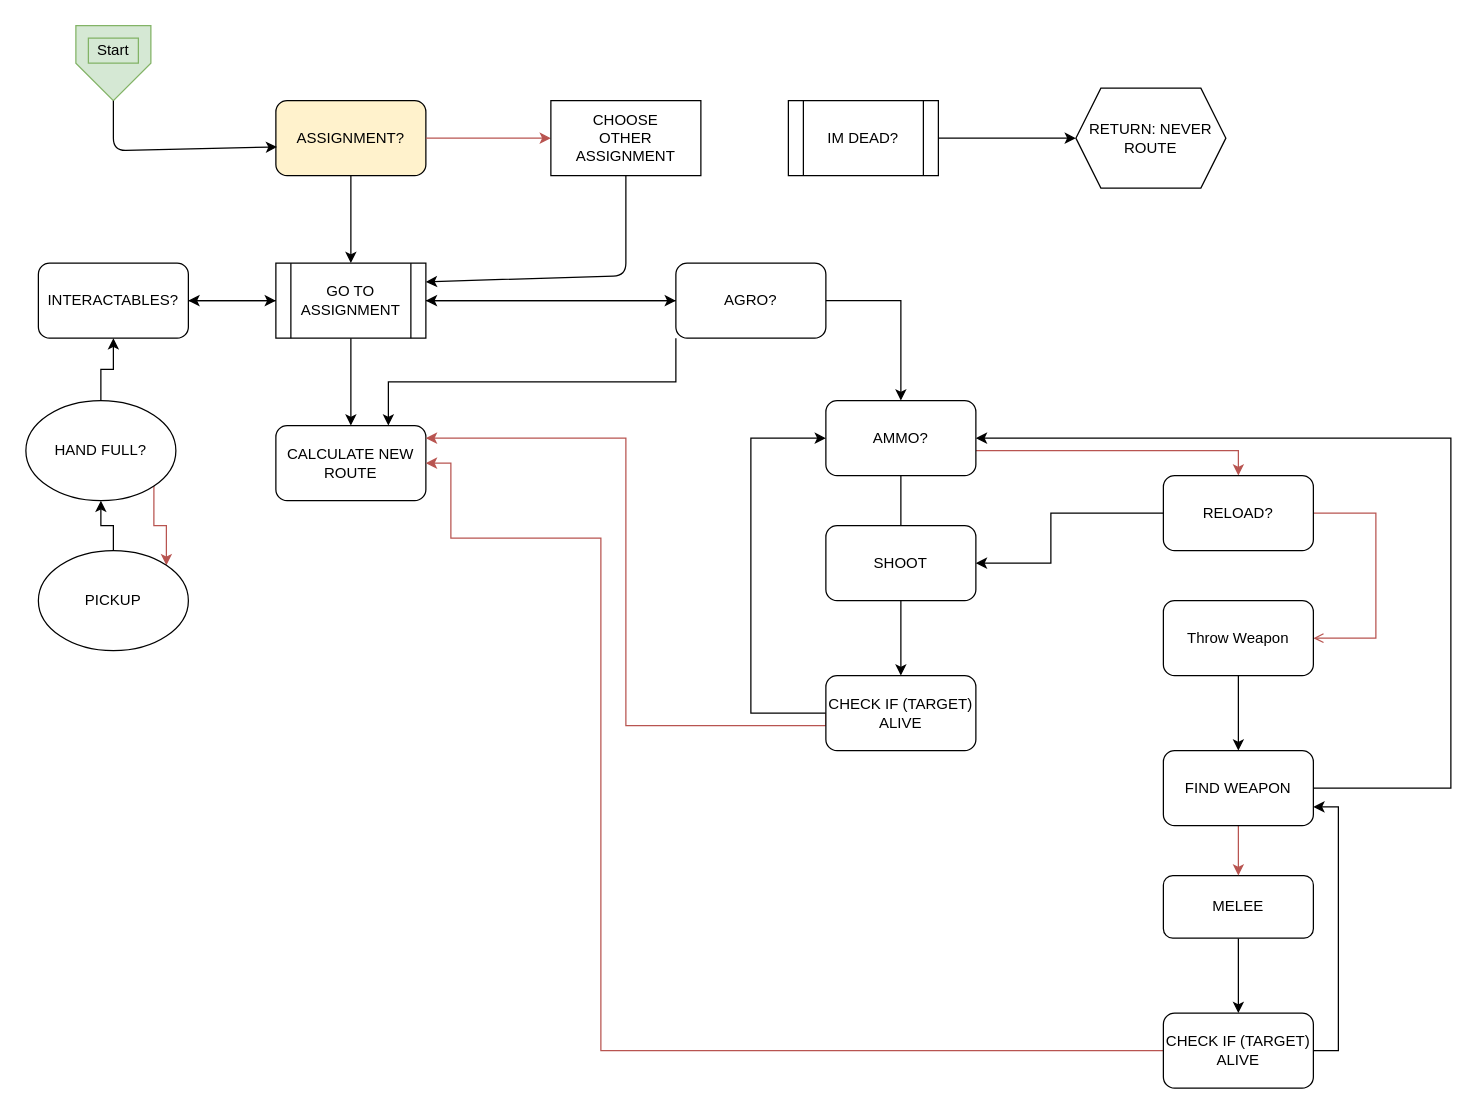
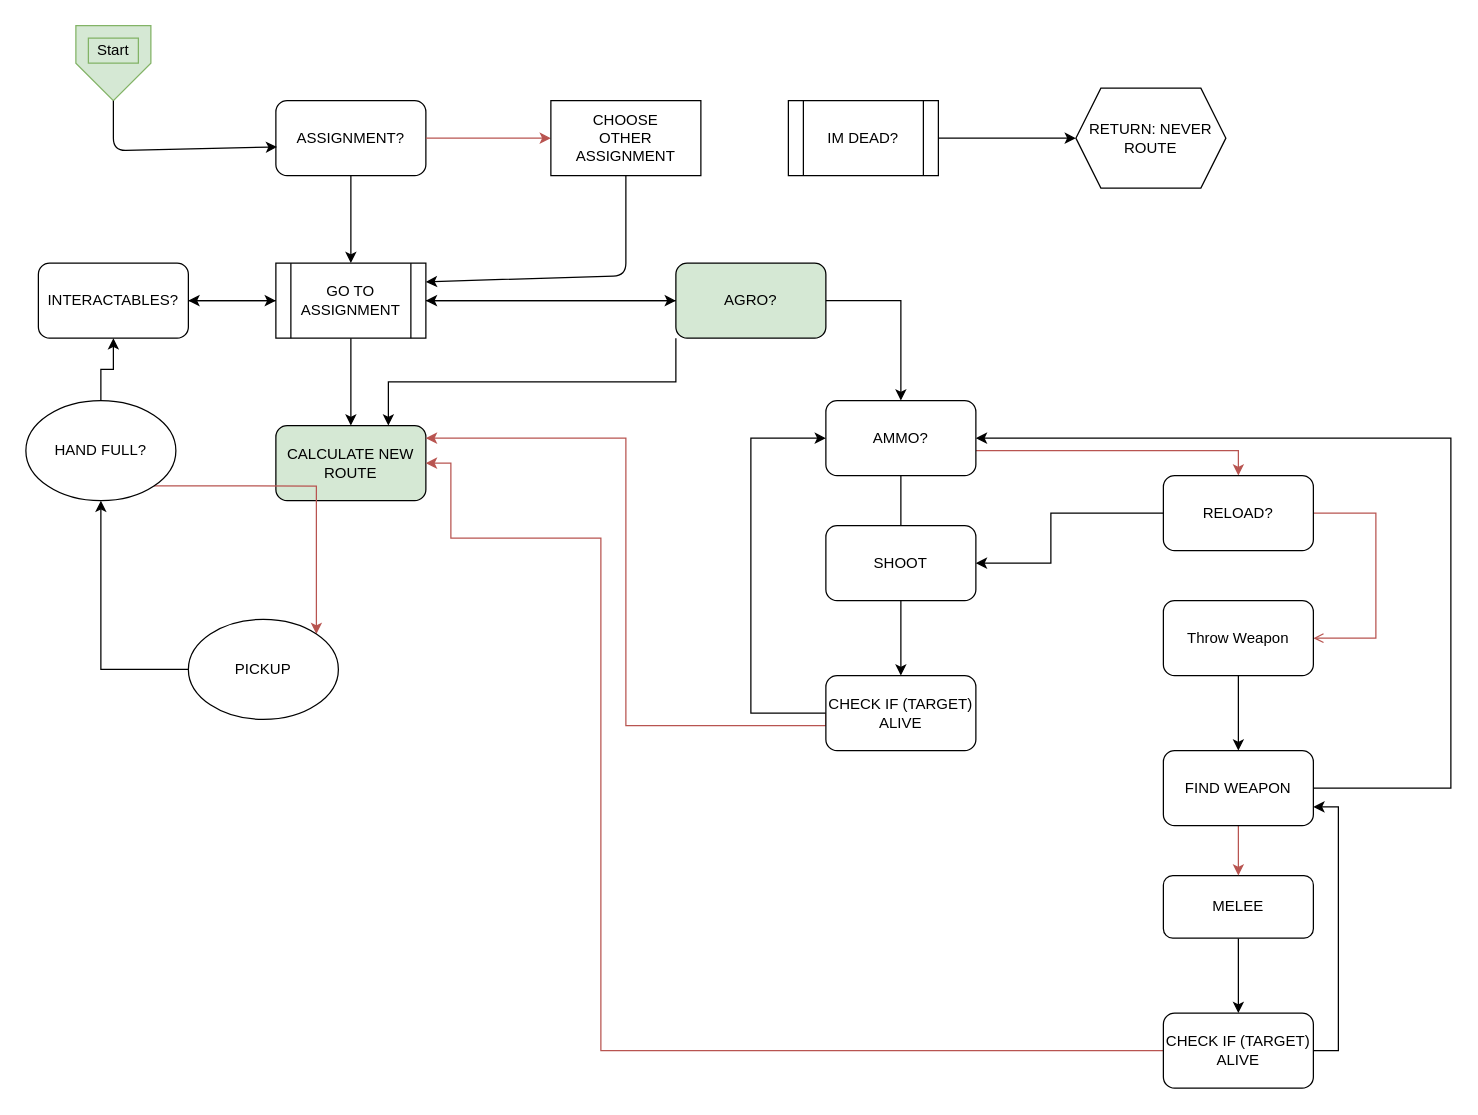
node "ASSIGNMENT?": fillcolor #fff2cc -> #ffffff
node "AGRO?": fillcolor #ffffff -> #d5e8d4
node "CALCULATE NEW ROUTE": fillcolor #ffffff -> #d5e8d4
node "PICKUP": moved (113, 601) -> (263, 669)
